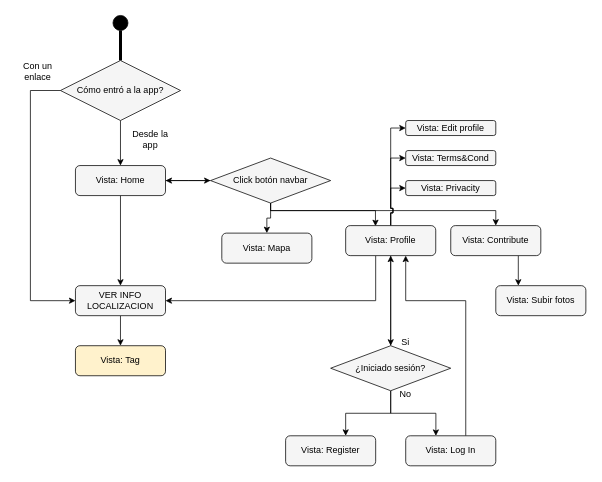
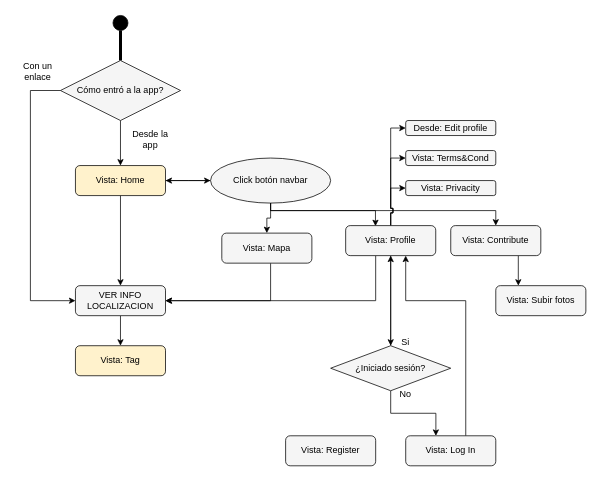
node "Vista: Edit profile": label "Vista: Edit profile" -> "Desde: Edit profile"
node "Vista: Home": fillcolor #f5f5f5 -> #fff2cc
node "Click botón navbar": shape diamond -> ellipse
edge "Vista: Mapa" -> "VER INFO LOCALIZACION": added
edge "¿Iniciado sesión?" -> "Vista: Register": removed
